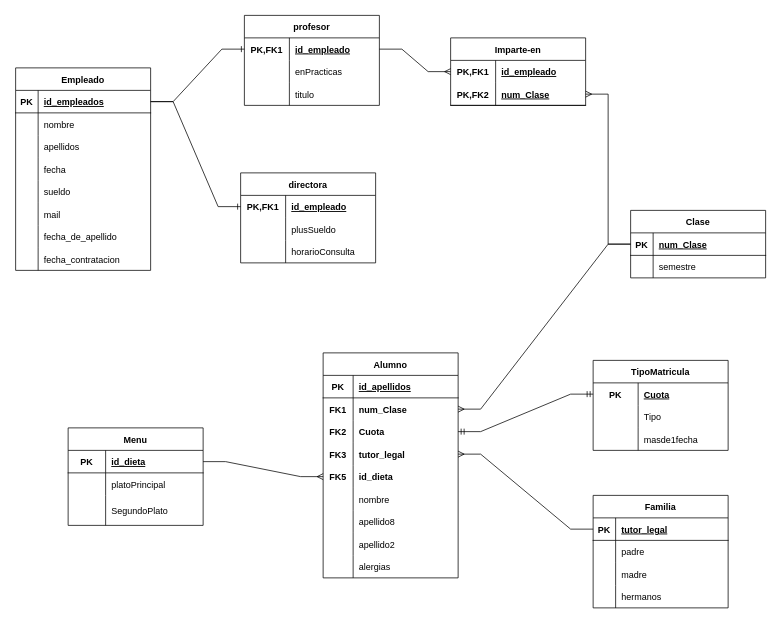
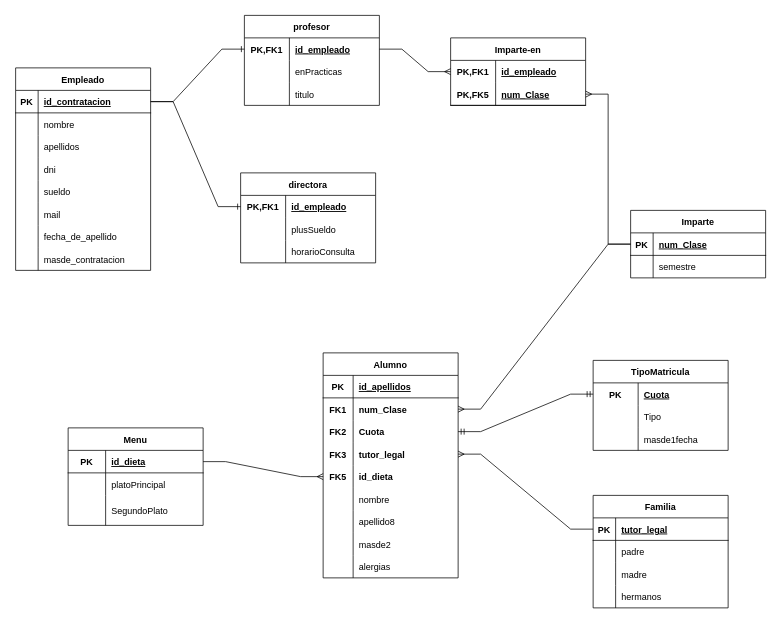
node "PK,FK2": label "PK,FK2" -> "PK,FK5"
node "id_empleados": label "id_empleados" -> "id_contratacion"
node "fecha": label "fecha" -> "dni"
node "Clase": label "Clase" -> "Imparte"
node "fecha_contratacion": label "fecha_contratacion" -> "masde_contratacion"
node "apellido2": label "apellido2" -> "masde2"
